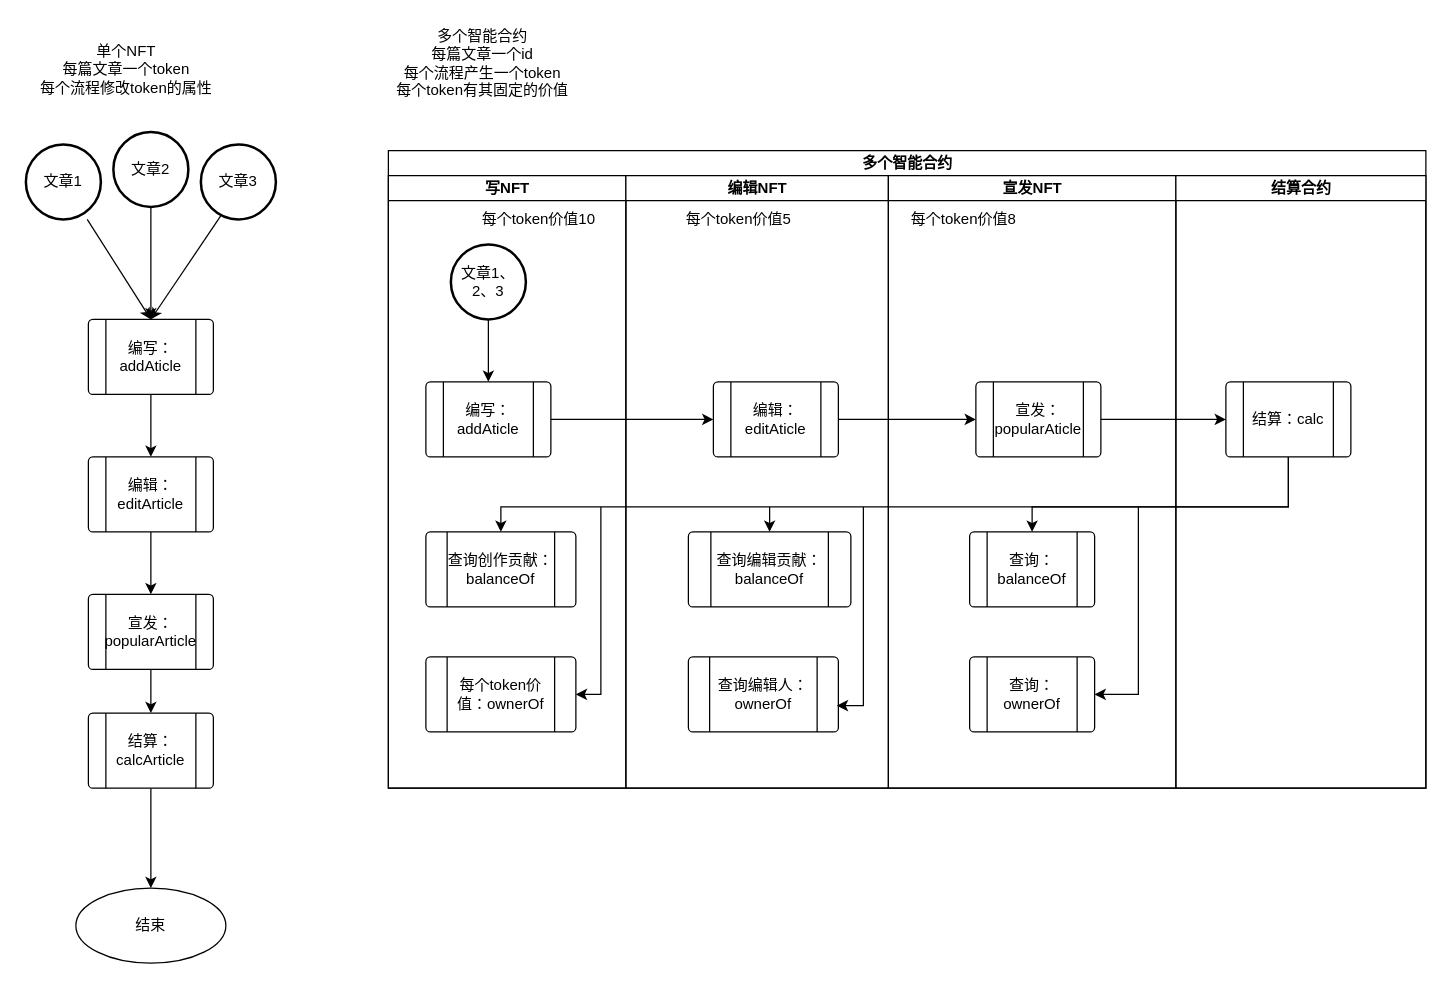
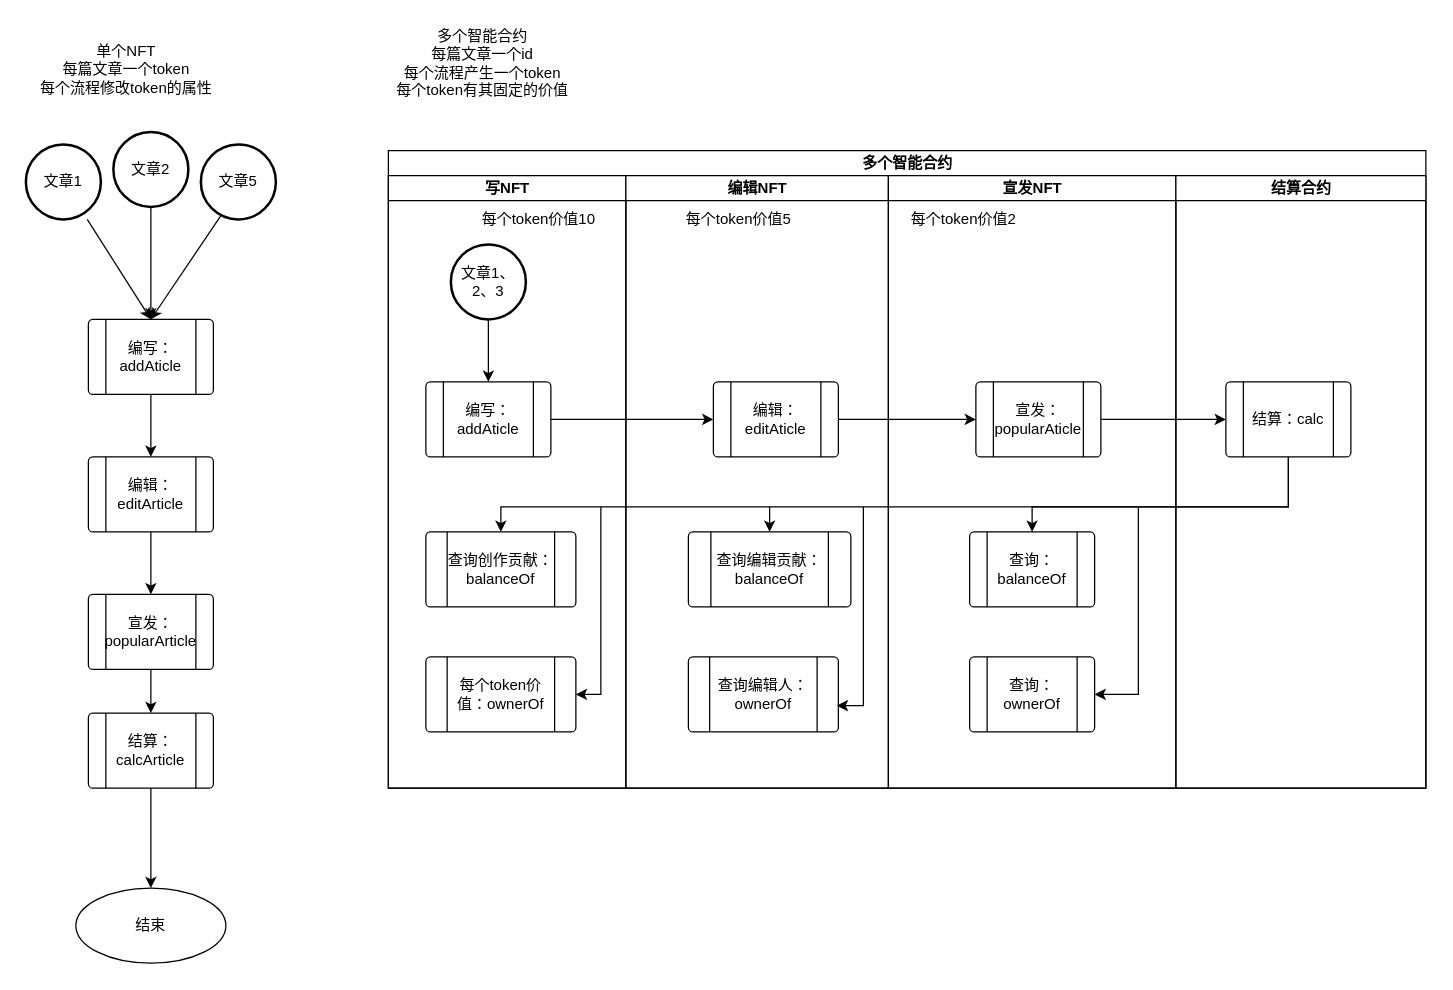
node "文章3": label "文章3" -> "文章5"
node "每个token价值8": label "每个token价值8" -> "每个token价值2"
